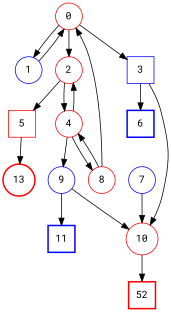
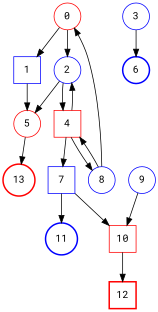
edge "0" -> "3": removed
edge "1" -> "0": now "1" -> "5"
node "1": shape circle -> square
node "2": color red -> blue
node "3": shape square -> circle
node "5": shape square -> circle
node "4": shape circle -> square
node "6": shape square -> circle
edge "4" -> "9": now "4" -> "7"
edge "3" -> "10": removed
node "8": color red -> blue
node "7": shape circle -> square
edge "9" -> "11": now "7" -> "11"
node "11": shape square -> circle
node "10": shape circle -> square
node "52": label "52" -> "12"
